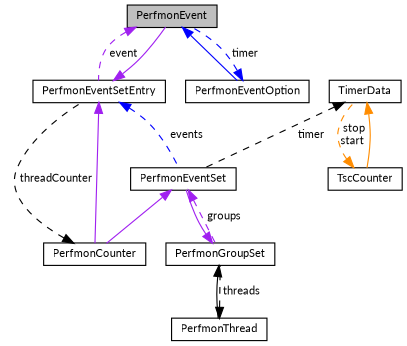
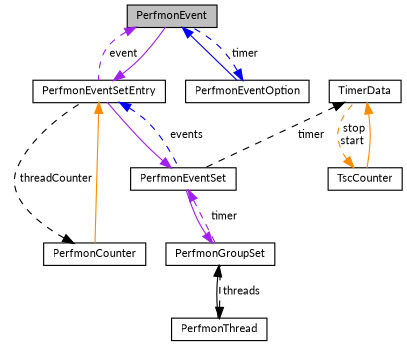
edge "PerfmonCounter" -> "PerfmonEventSetEntry": color purple -> darkorange
edge "PerfmonGroupSet" -> "PerfmonEventSet": label " groups" -> " timer"
edge "PerfmonCounter" -> "PerfmonEventSet": now "PerfmonEventSetEntry" -> "PerfmonEventSet"
